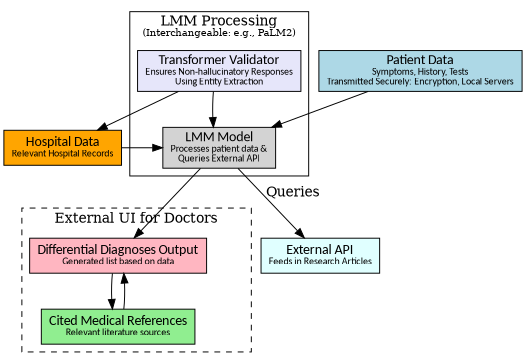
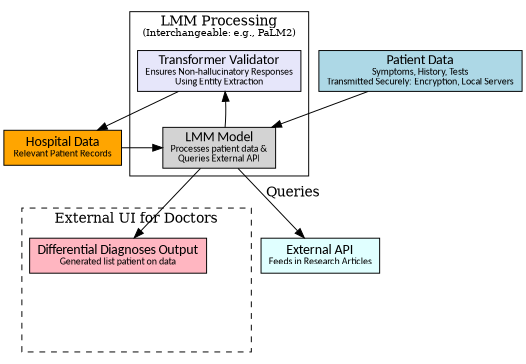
edge "Transformer Validator" -> "LMM Model": reversed
node "Hospital Data": text "Relevant Hospital Records" -> "Relevant Patient Records"
node "Differential Diagnoses Output": text "Generated list based on data" -> "Generated list patient on data"
node "Cited Medical References": removed
